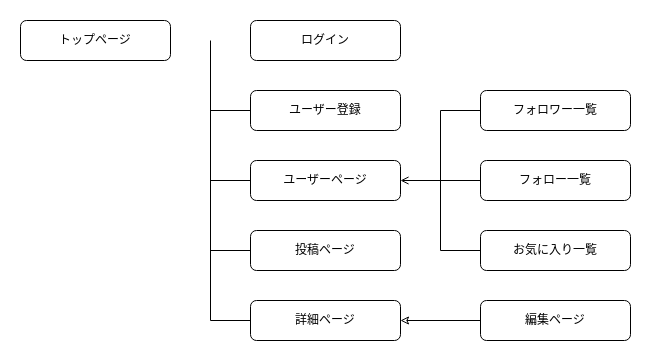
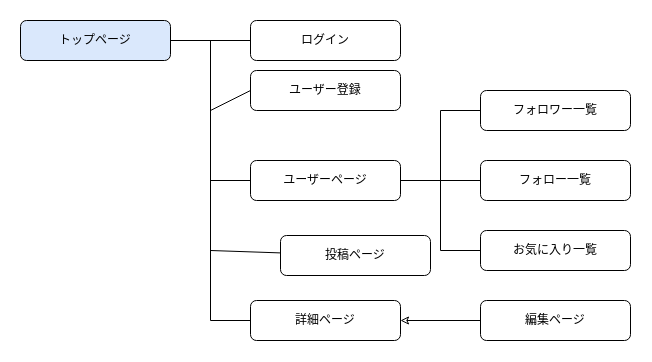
node "トップページ": fillcolor #ffffff -> #dae8fc
edge "トップページ" -- "ログイン": added
node "ユーザー登録": moved (326, 111) -> (326, 91)
edge "フォロー一覧" -> "ユーザーページ": arrowhead open -> none
node "投稿ページ": moved (326, 251) -> (356, 256)
